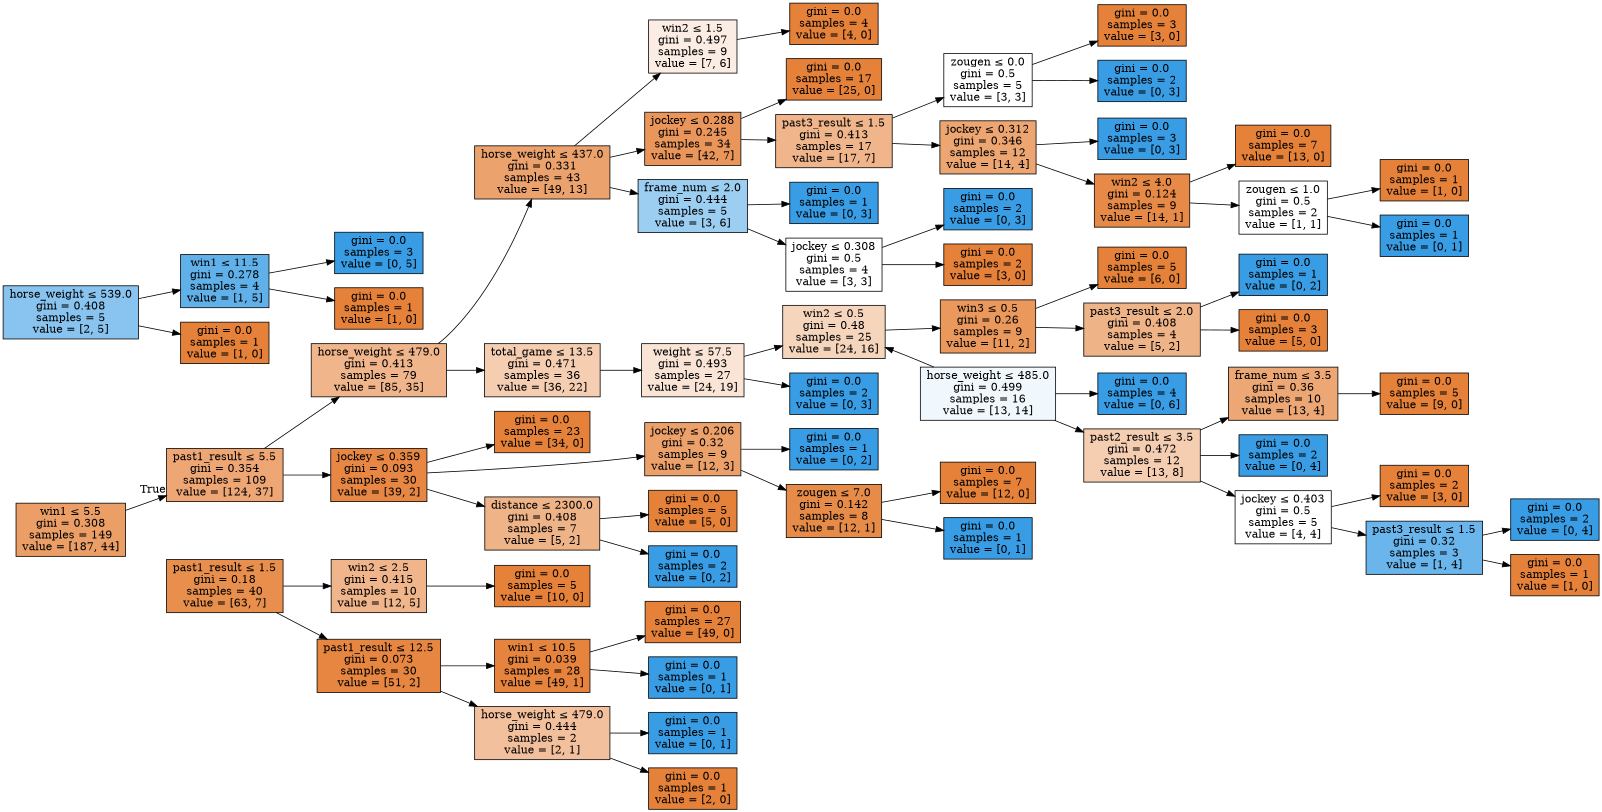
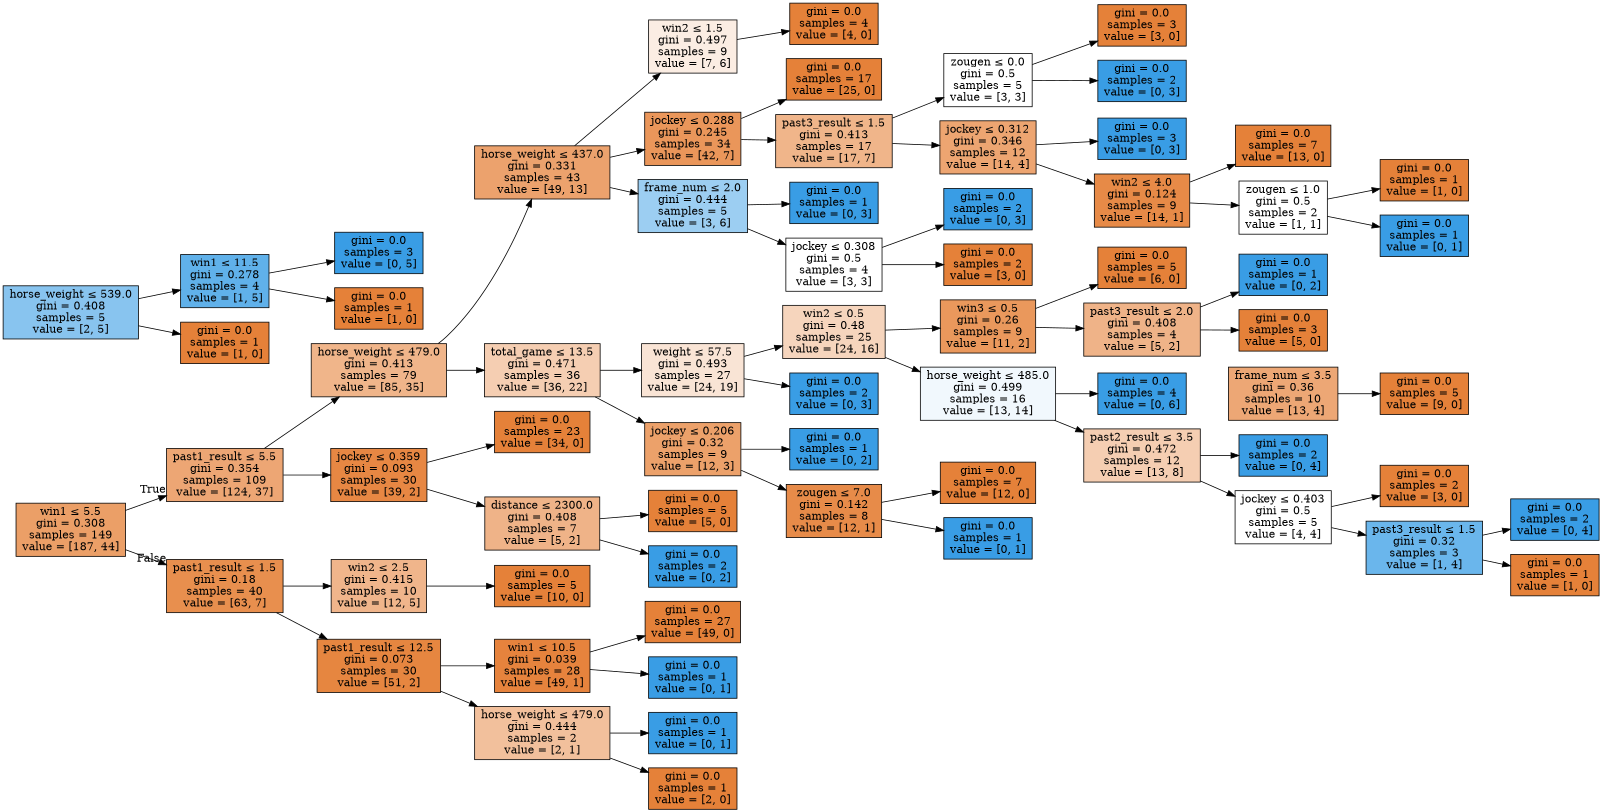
edge "horse_weight ≤ 485.0" -> "win2 ≤ 0.5": reversed
edge "past2_result ≤ 3.5" -> "frame_num ≤ 3.5": removed
edge "jockey ≤ 0.359" -> "jockey ≤ 0.206": now "total_game ≤ 13.5" -> "jockey ≤ 0.206"
edge "win1 ≤ 5.5" -> "past1_result ≤ 1.5": added
